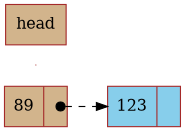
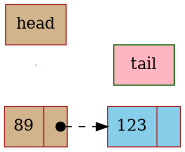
node "tail": added
